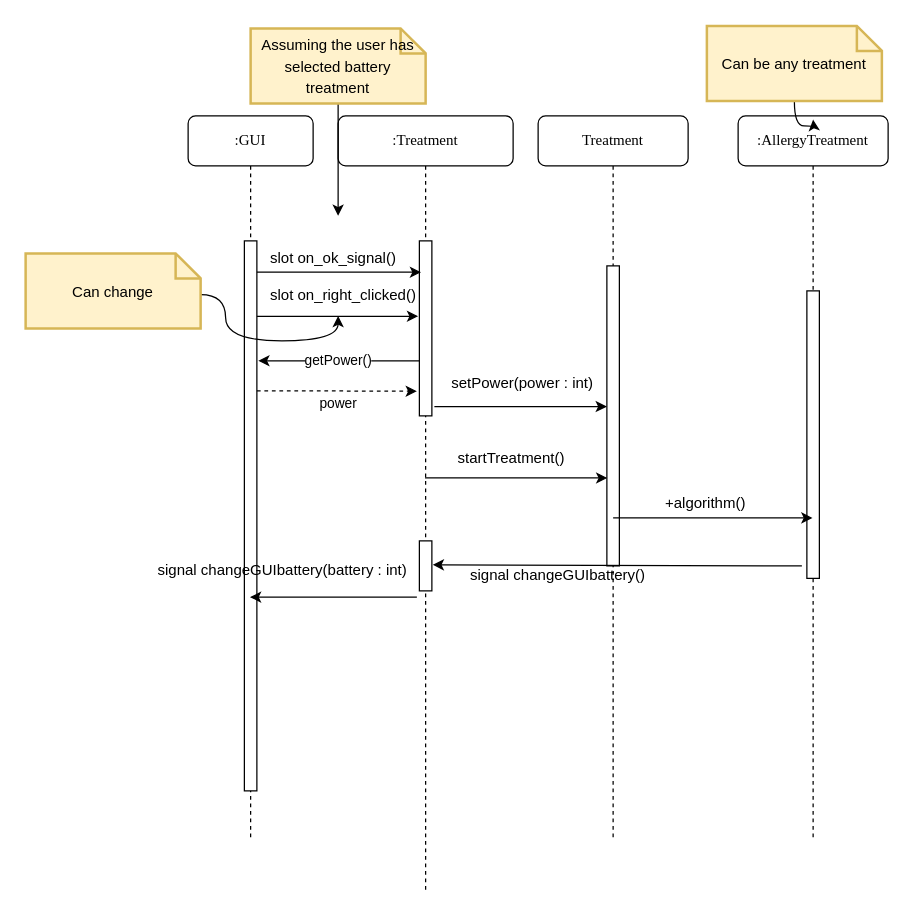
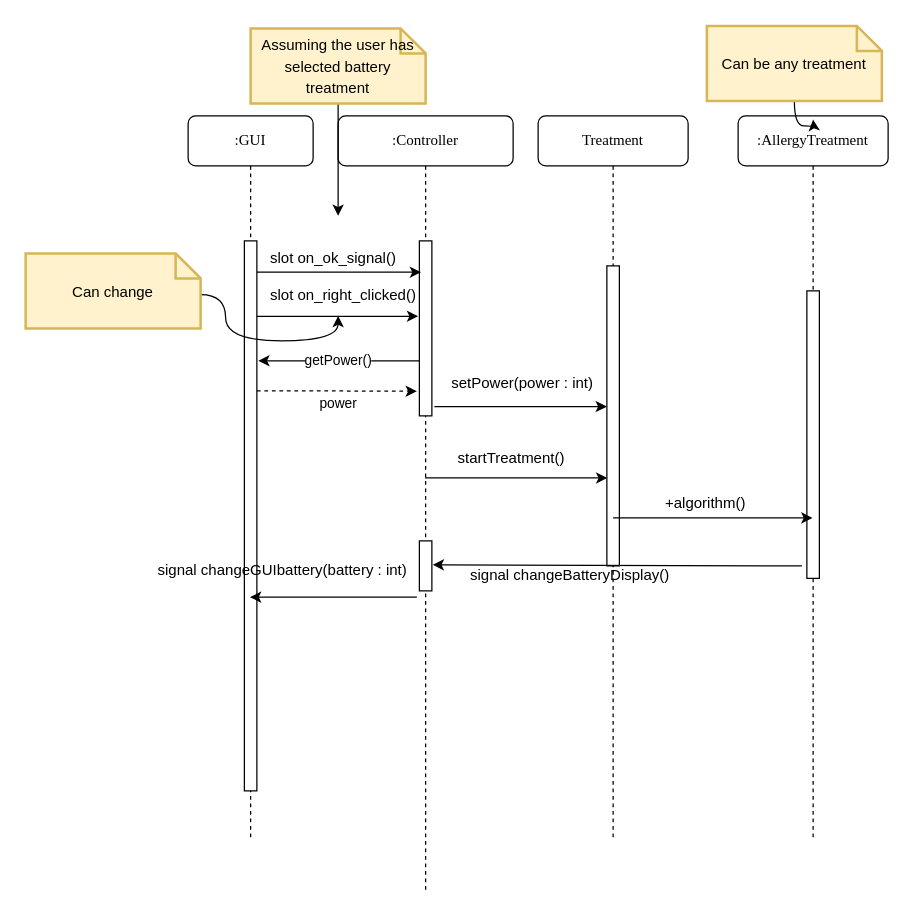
node ":Treatment": label ":Treatment" -> ":Controller"
node "signal changeGUIbattery()": label "signal changeGUIbattery()" -> "signal changeBatteryDisplay()"
